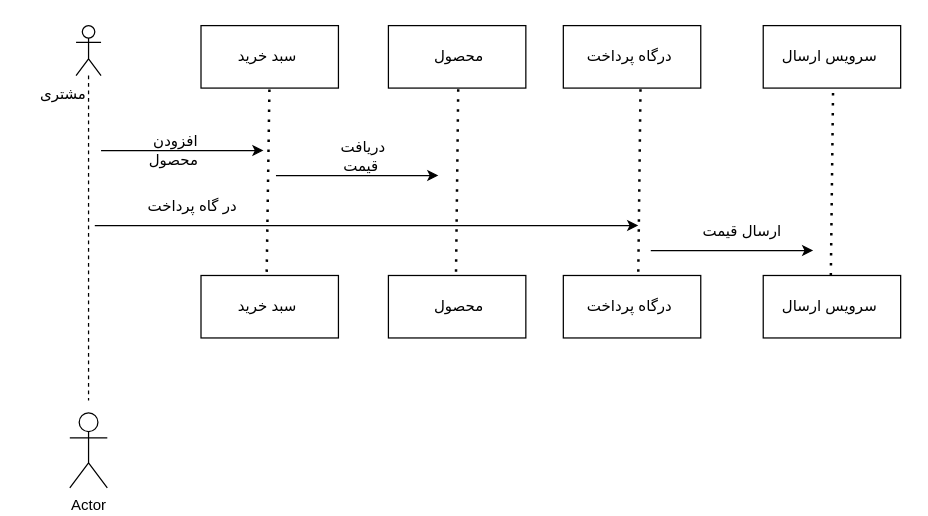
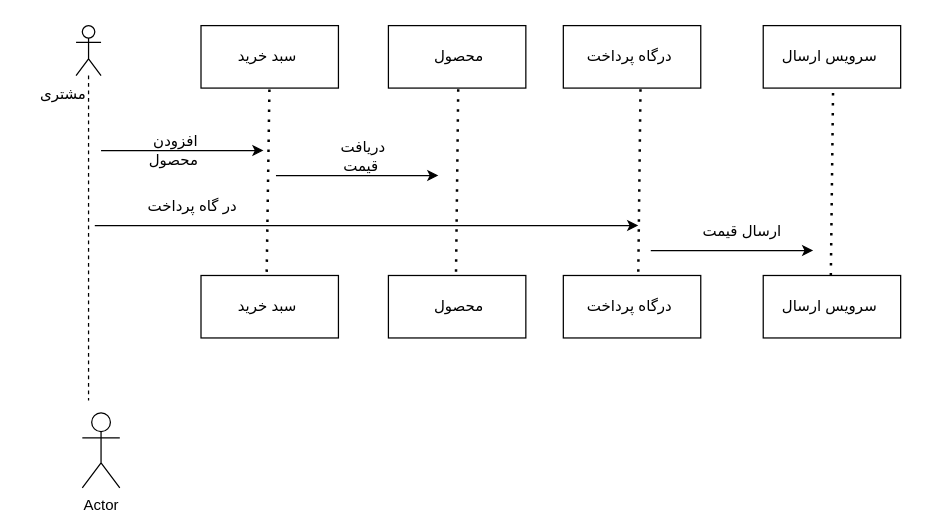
node "Actor": moved (88, 451) -> (101, 451)
